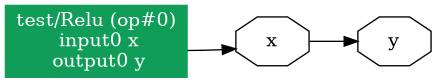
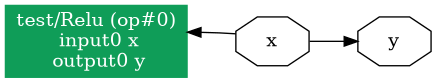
edge "test/Relu (op#0) input0 x output0 y" -> "x": reversed
